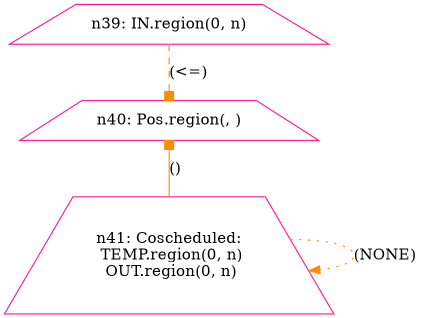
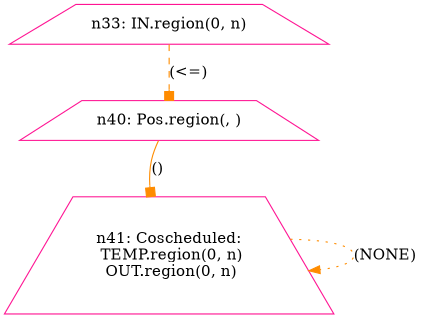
node "n39: IN.region(0, n)": label "n39: IN.region(0, n)" -> "n33: IN.region(0, n)"
edge "n41: Coscheduled: TEMP.region(0, n) OUT.region(0, n)" -> "n40: Pos.region(, )": reversed
